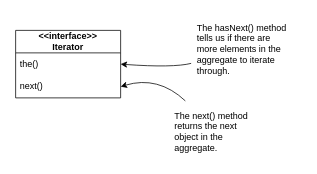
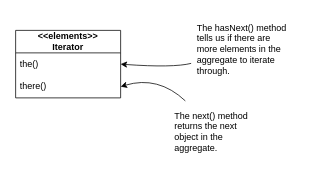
node "<<interface>> Iterator": label "<<interface>> Iterator" -> "<<elements>> Iterator"
node "next()": label "next()" -> "there()"
